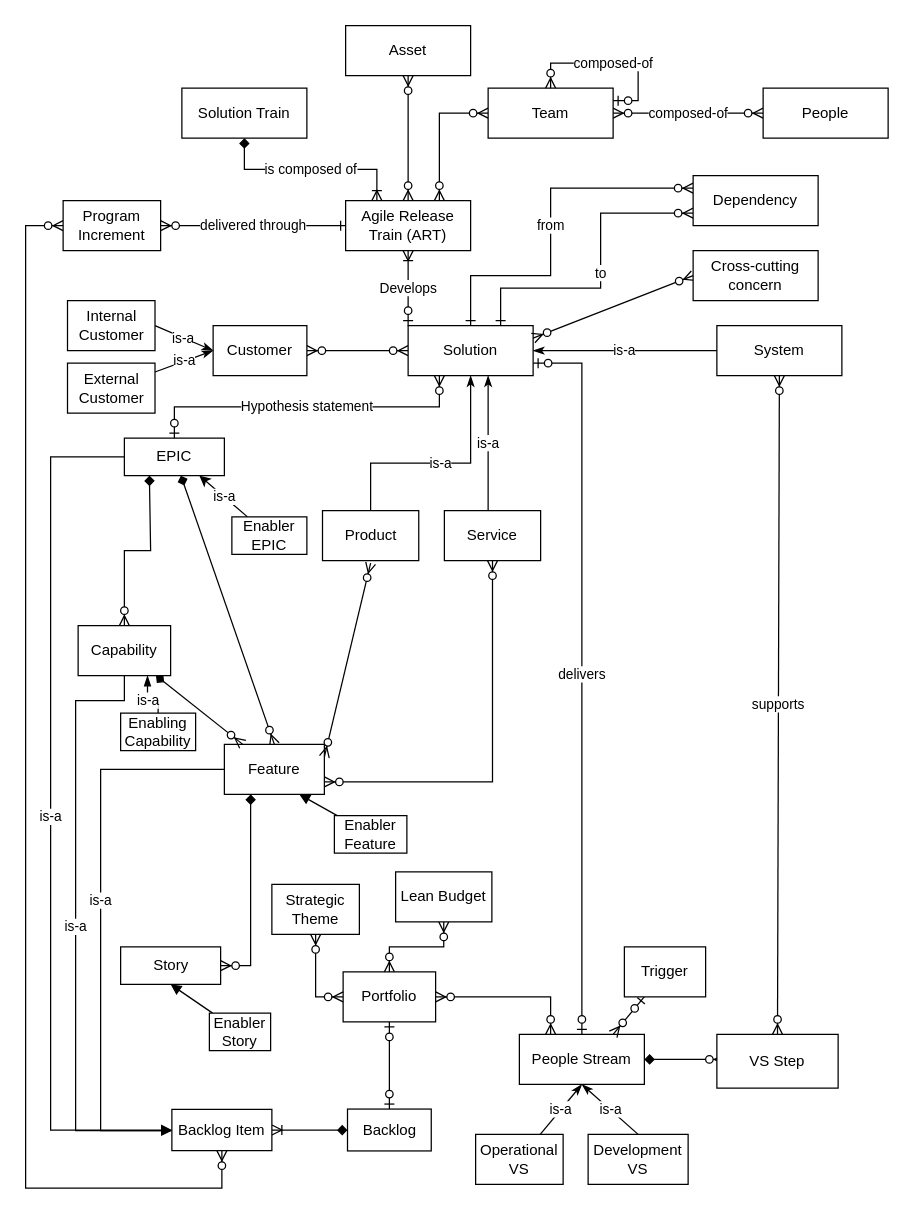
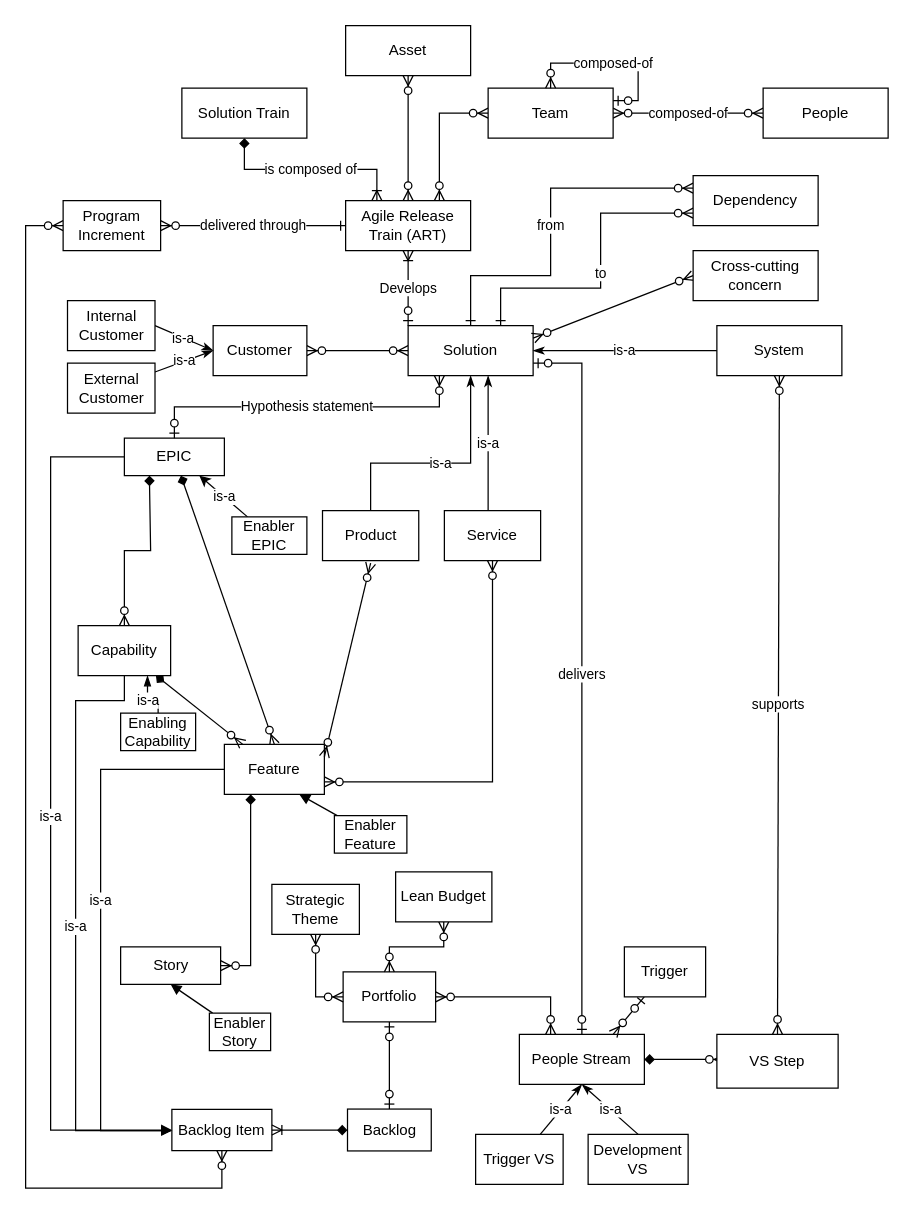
node "Operational VS": label "Operational VS" -> "Trigger VS"
